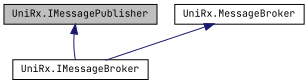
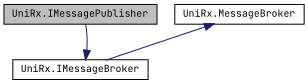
edge "UniRx.IMessageBroker" -> "UniRx.IMessagePublisher": reversed
